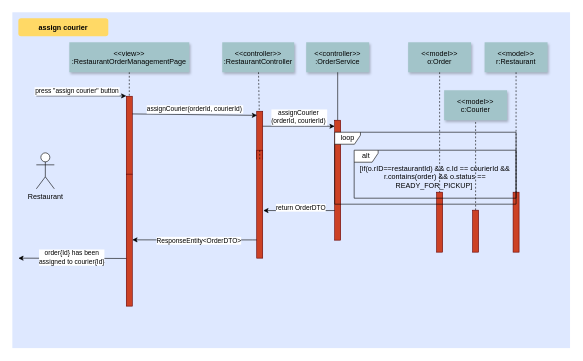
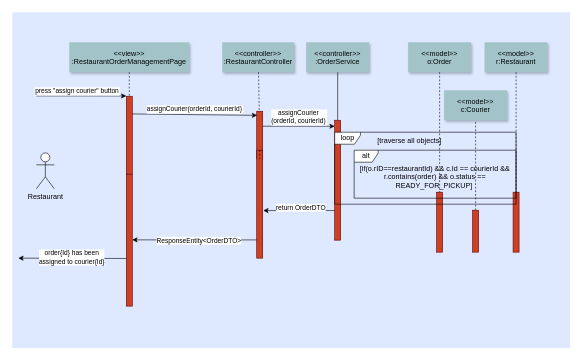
node "assign courier": removed
node "[traverse all objects]": added
